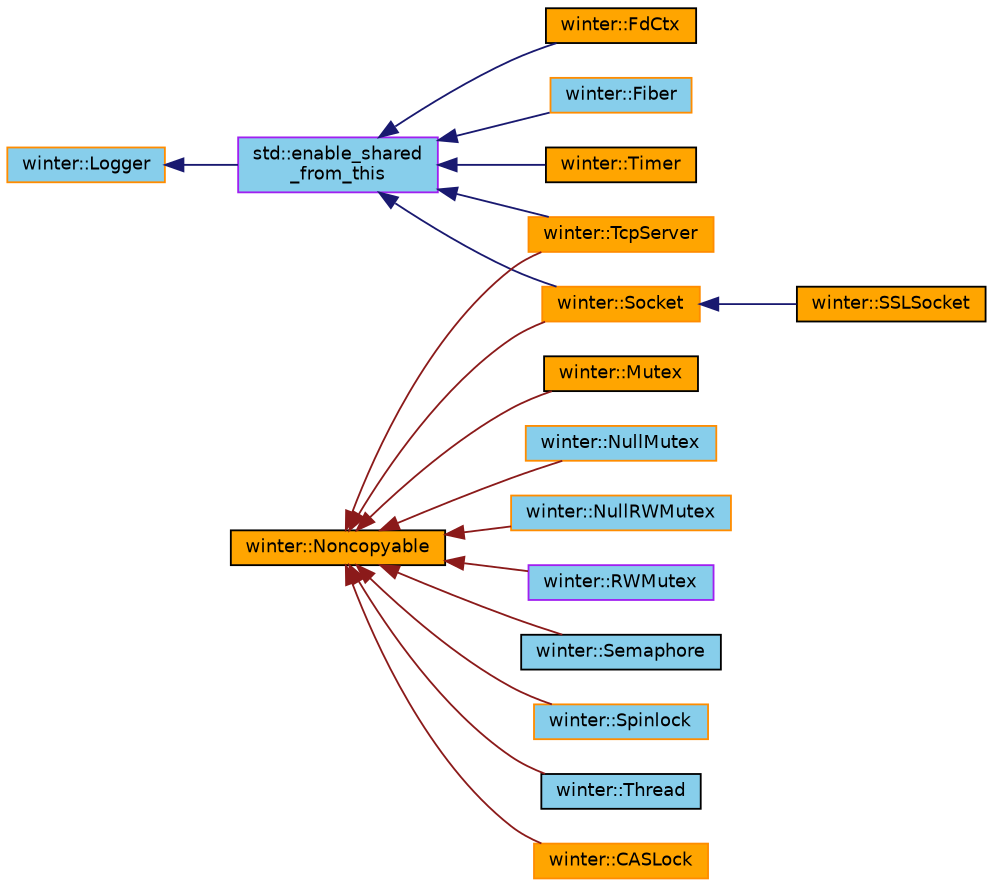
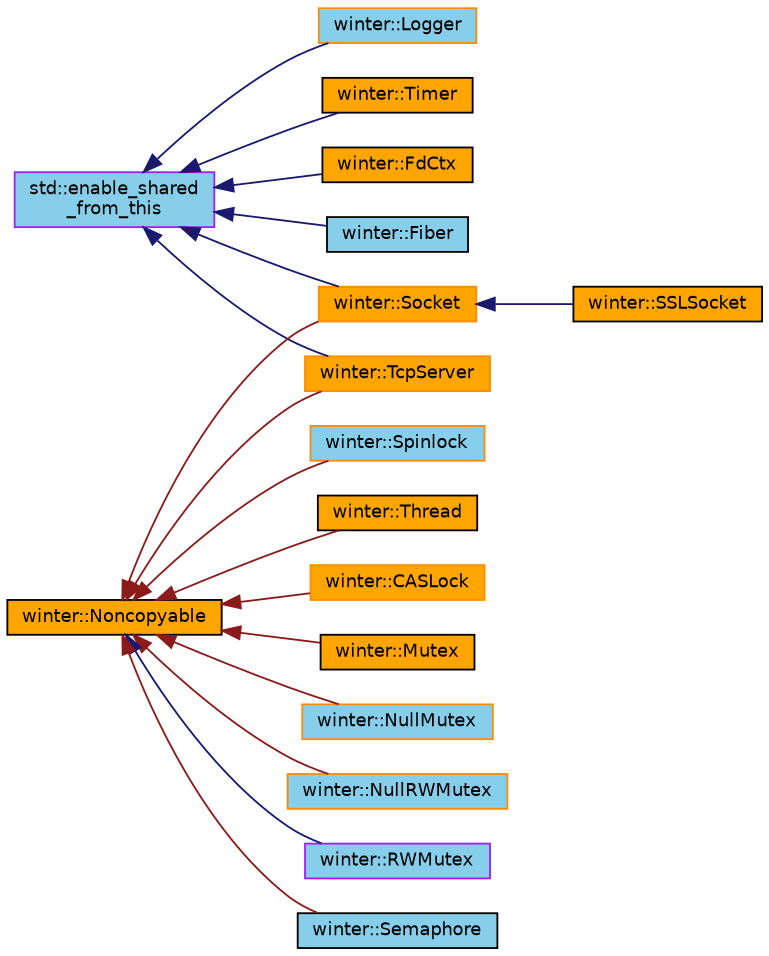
node "winter::Fiber": color darkorange -> black
edge "std::enable_shared _from_this" -> "winter::Logger": reversed
edge "winter::RWMutex" -> "winter::Noncopyable": color firebrick4 -> midnightblue
node "winter::Thread": fillcolor skyblue -> orange
